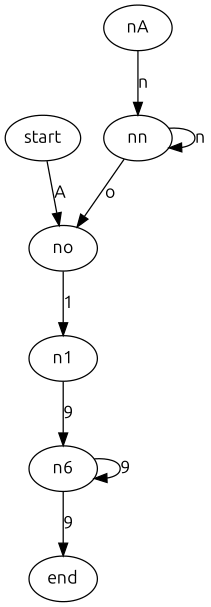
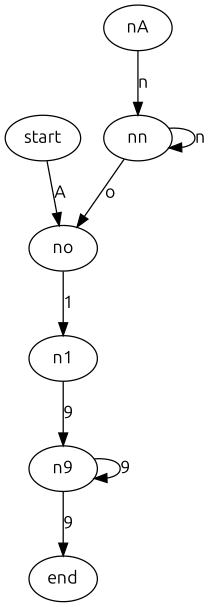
node "n6": label "n6" -> "n9"
